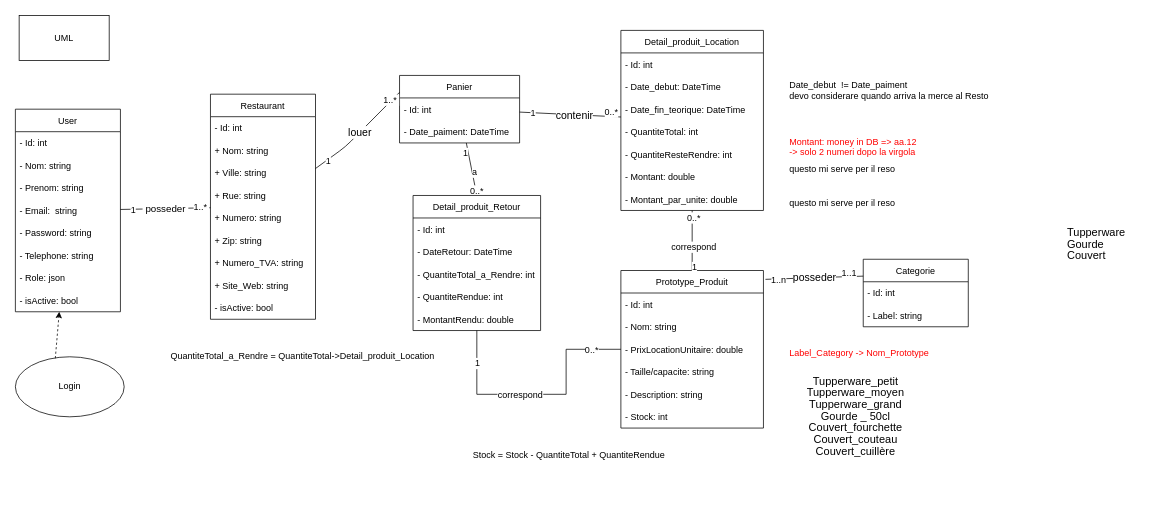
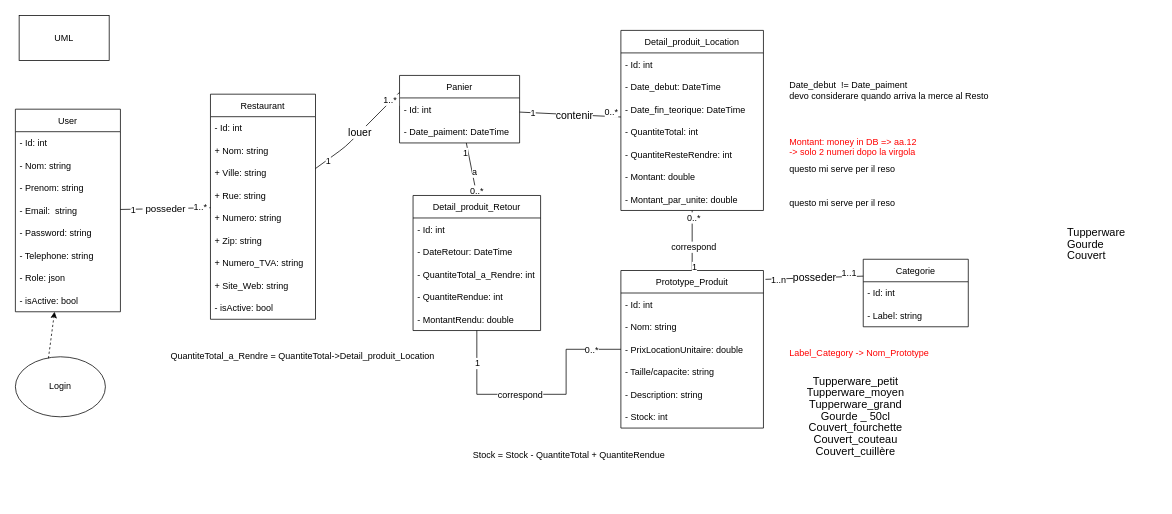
node "Login": size 109x60 -> 90x60
